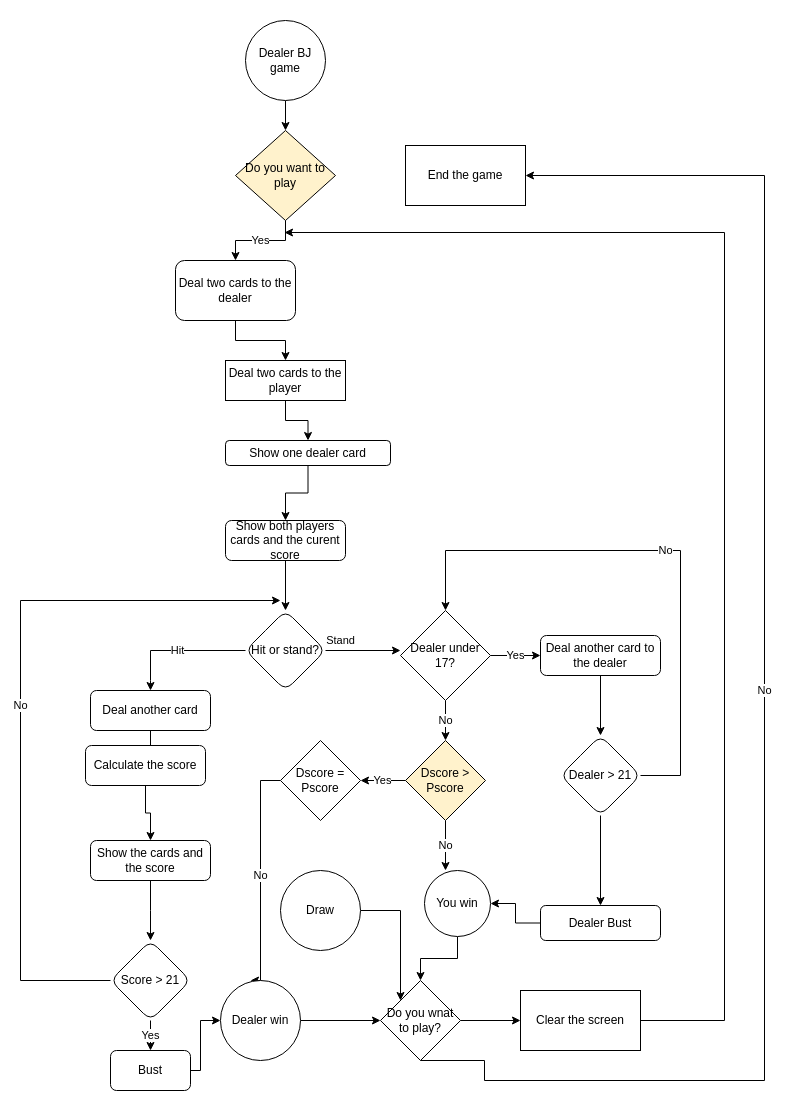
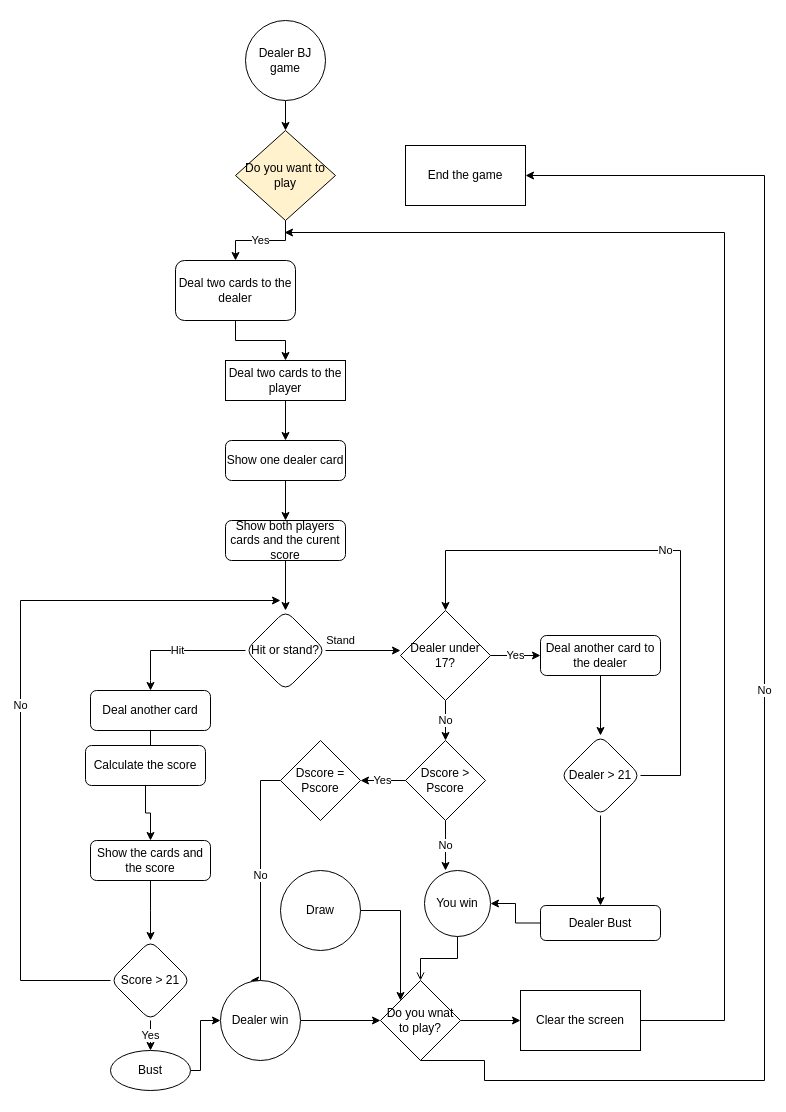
node "Show one dealer card": size 165x25 -> 120x40
node "Dscore > Pscore": fillcolor #fff2cc -> #ffffff
edge "You win" -> "Do you wnat to play?": arrowhead classic -> open
node "Bust": shape rounded rectangle -> ellipse
